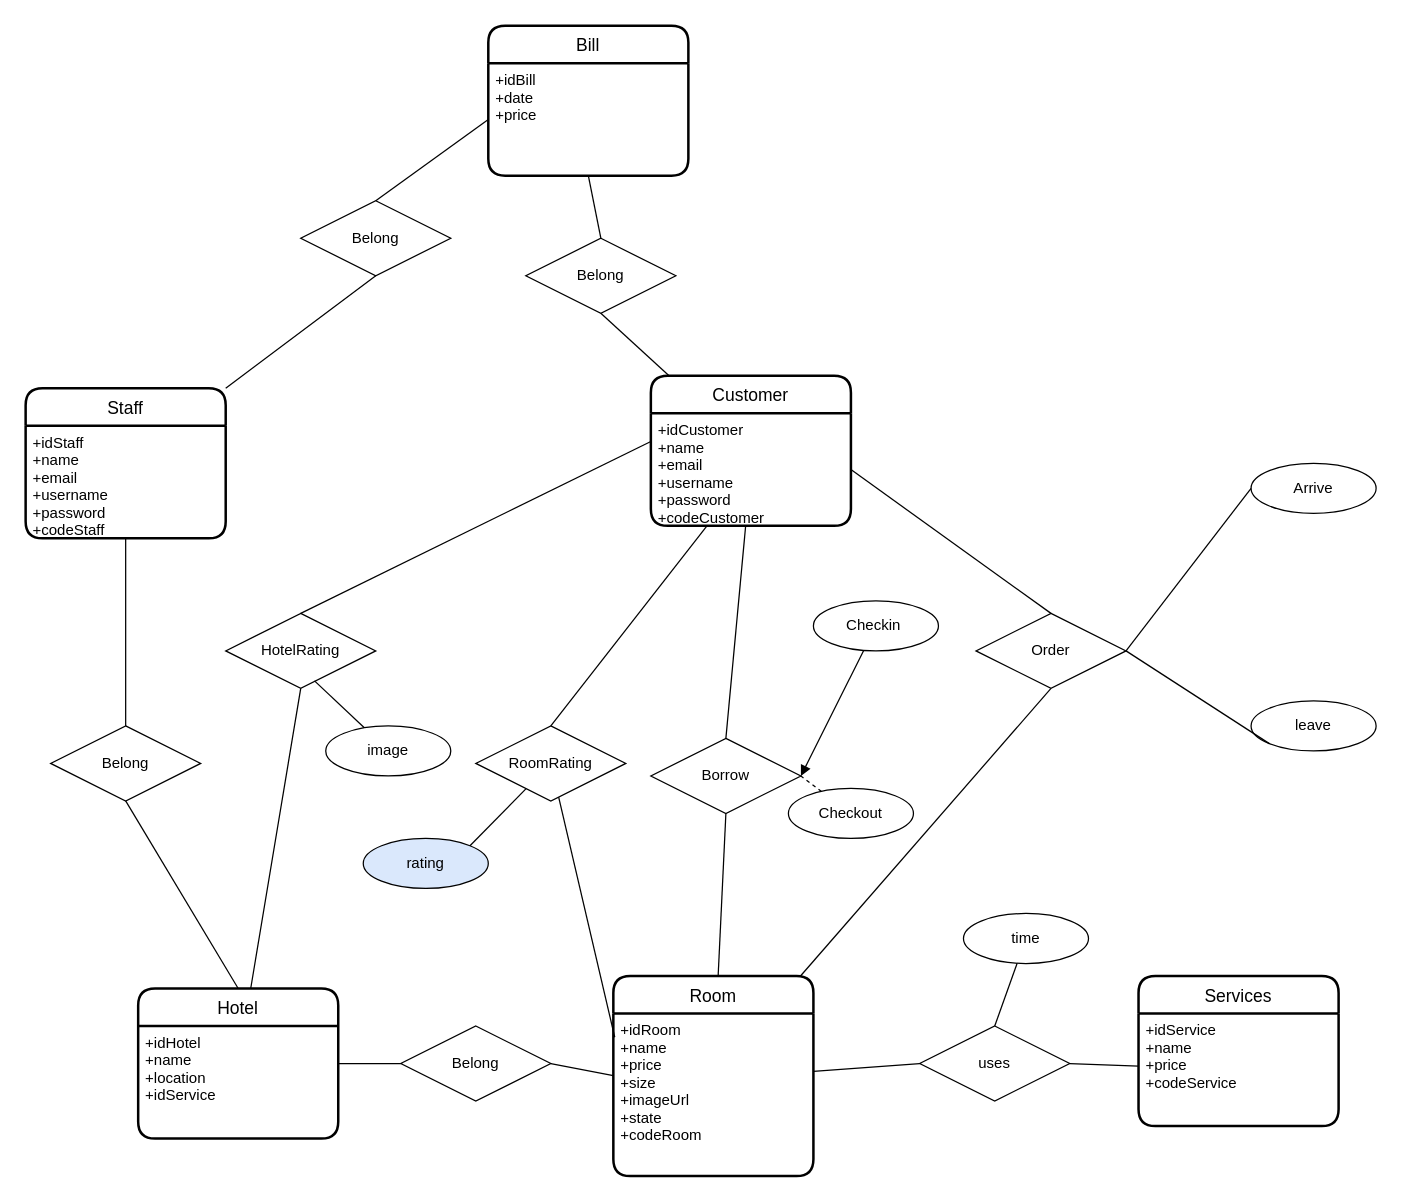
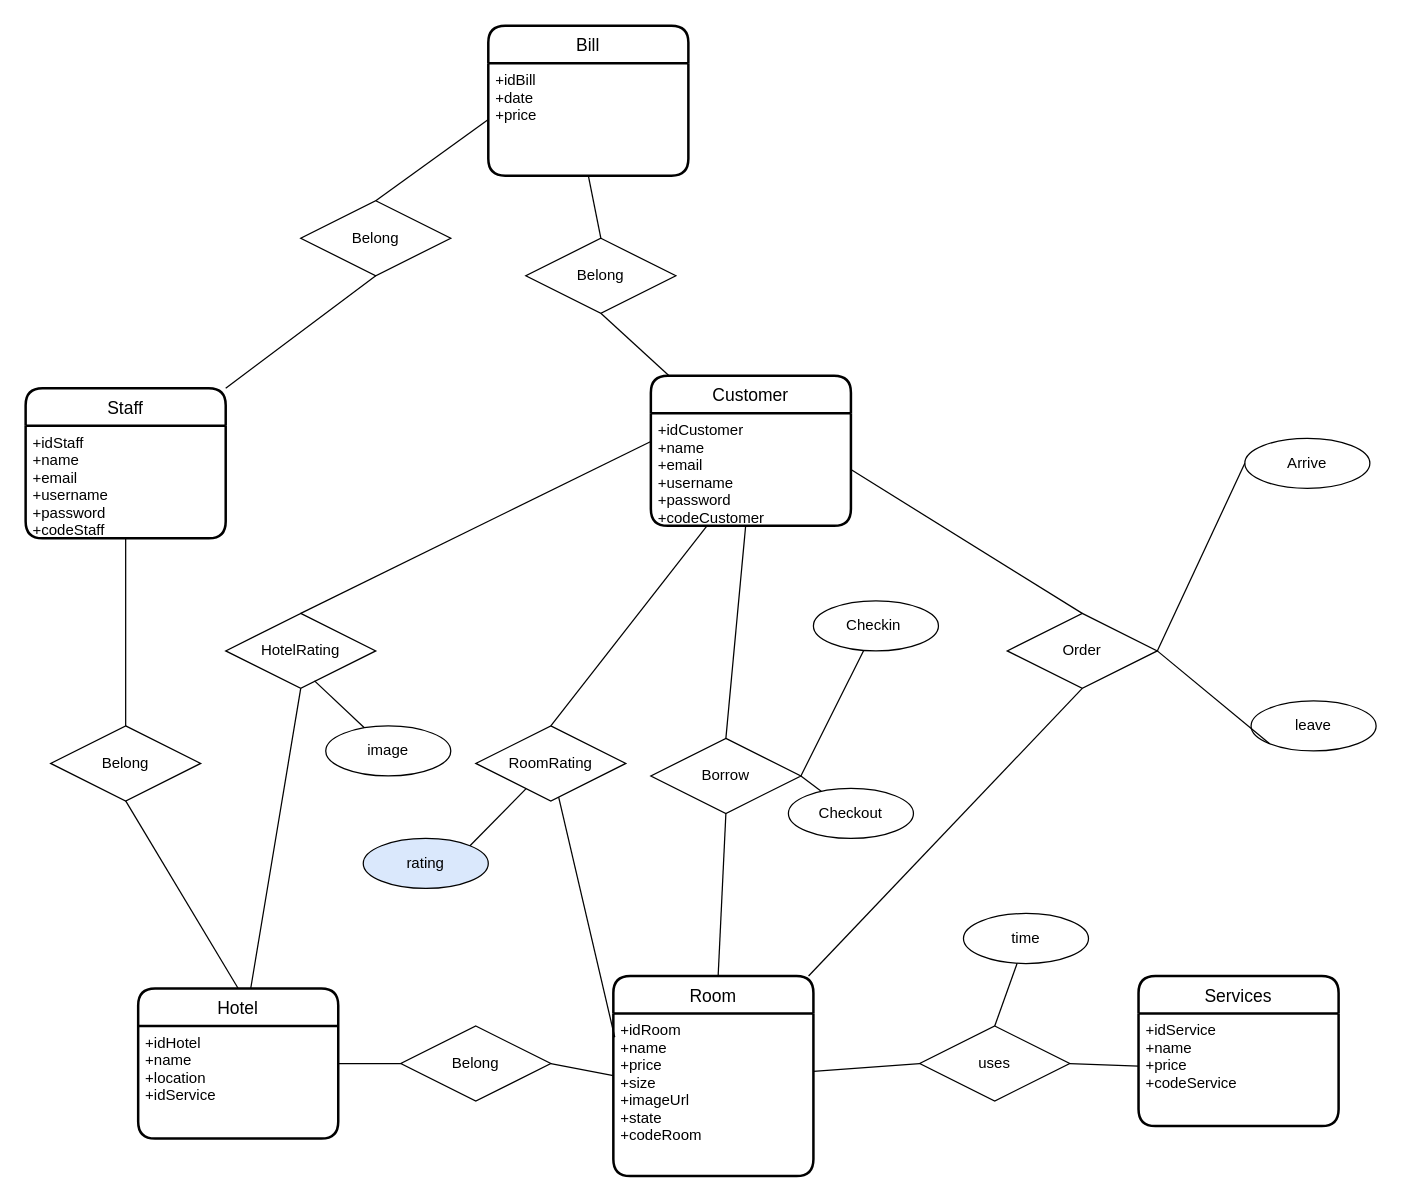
node "Arrive": moved (1313, 488) -> (1307, 463)
node "Order": moved (1051, 651) -> (1082, 651)
edge "Checkin" -> "Borrow": arrowhead block -> none
edge "Borrow" -- "Checkout": style dashed -> solid
